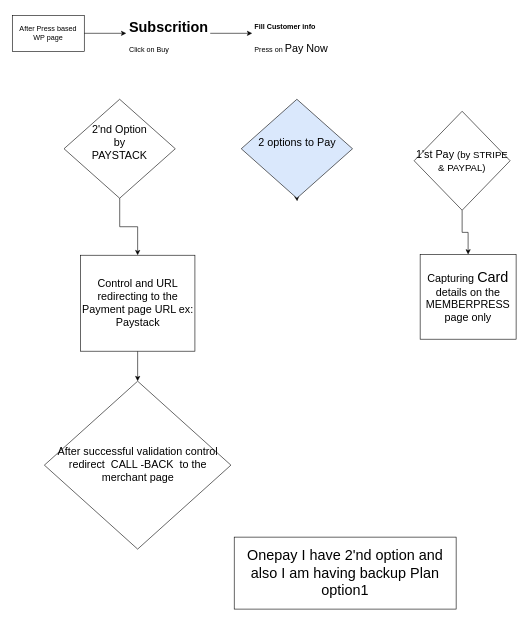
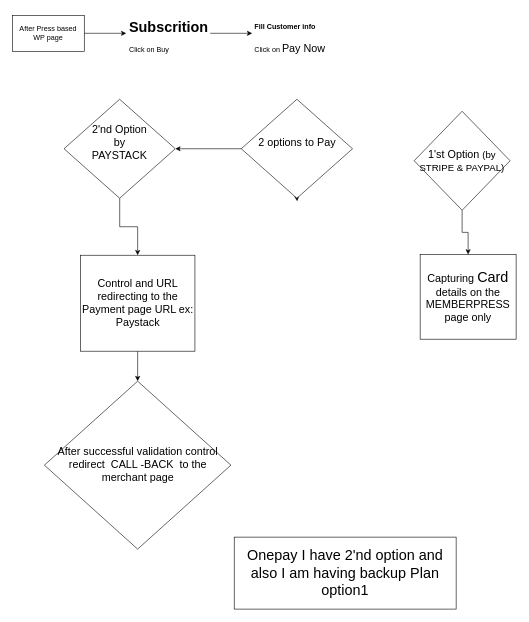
node "Fill Customer info Press on Pay Now": label "Fill Customer info Press on Pay Now" -> "Fill Customer info Click on Pay Now"
edge "2 options to Pay" -> "2'nd Option by PAYSTACK": added
node "2 options to Pay": fillcolor #dae8fc -> #ffffff
node "1'st Pay (by STRIPE & PAYPAL)": label "1'st Pay (by STRIPE & PAYPAL)" -> "1'st Option (by STRIPE & PAYPAL)"
